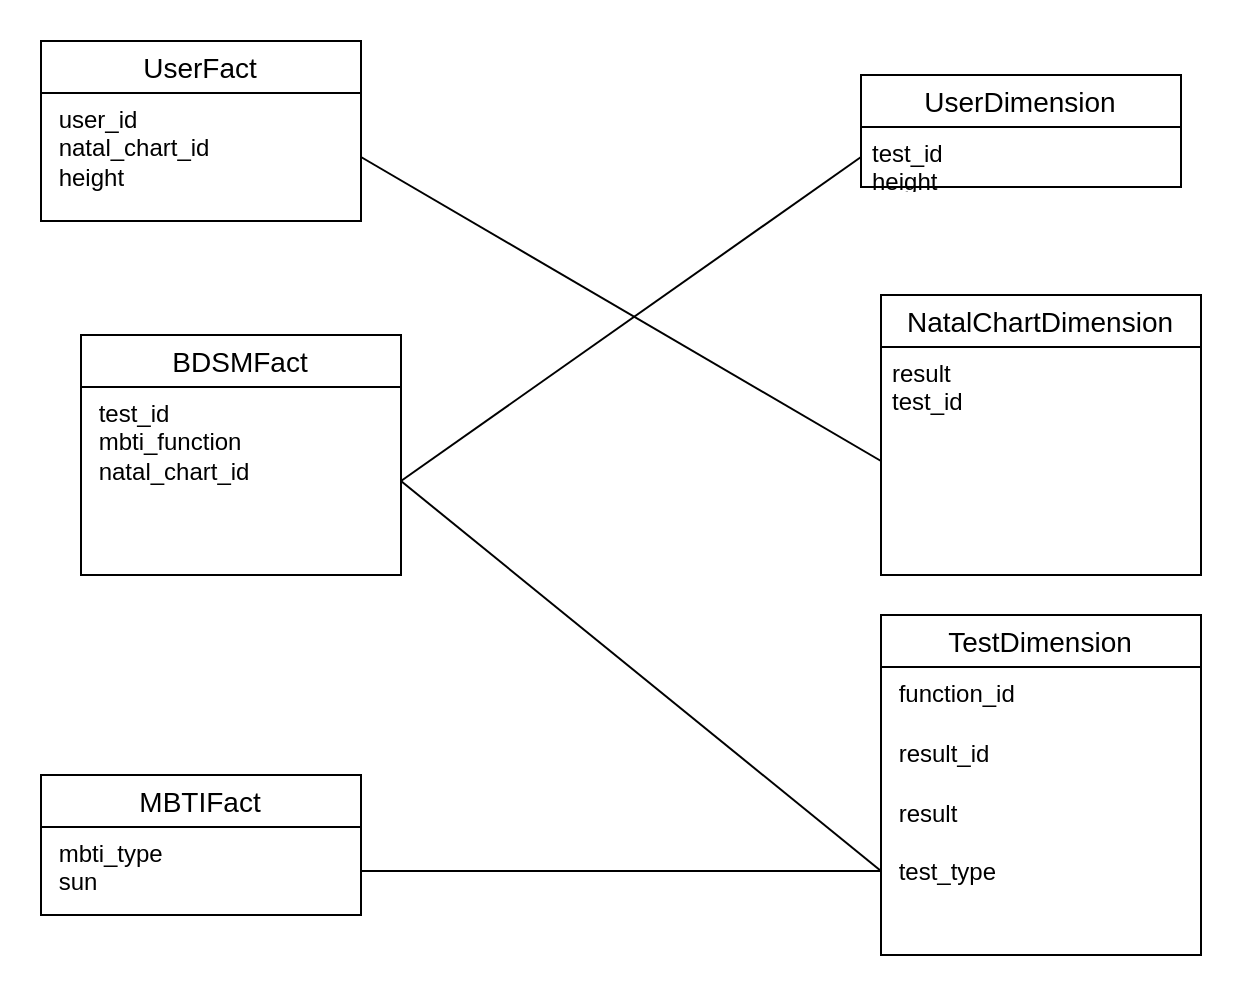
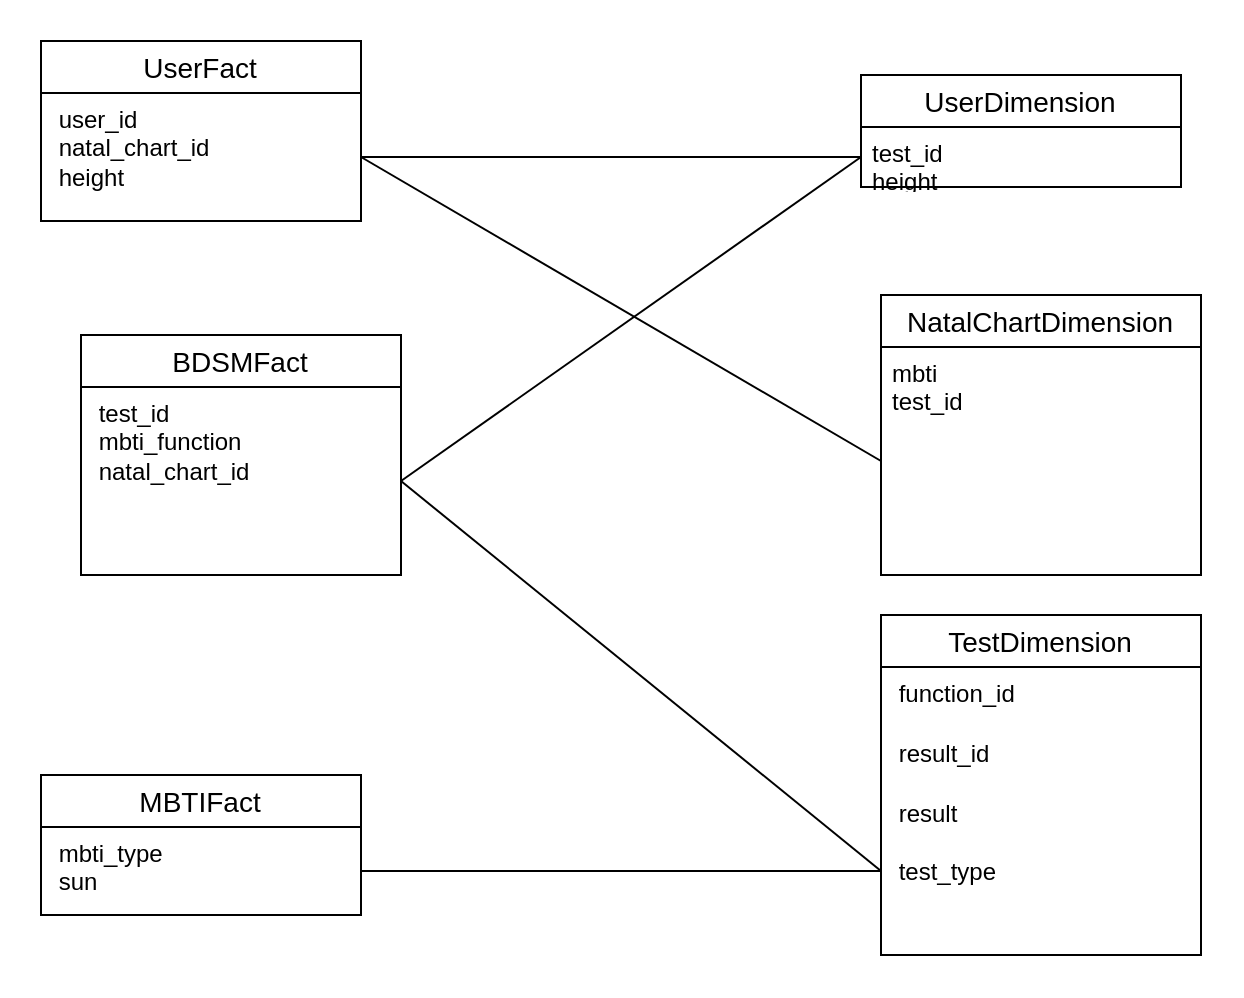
edge "user_id natal_chart_id height" -- "test_id height": added
node "result test_id": label "result test_id" -> "mbti test_id"
